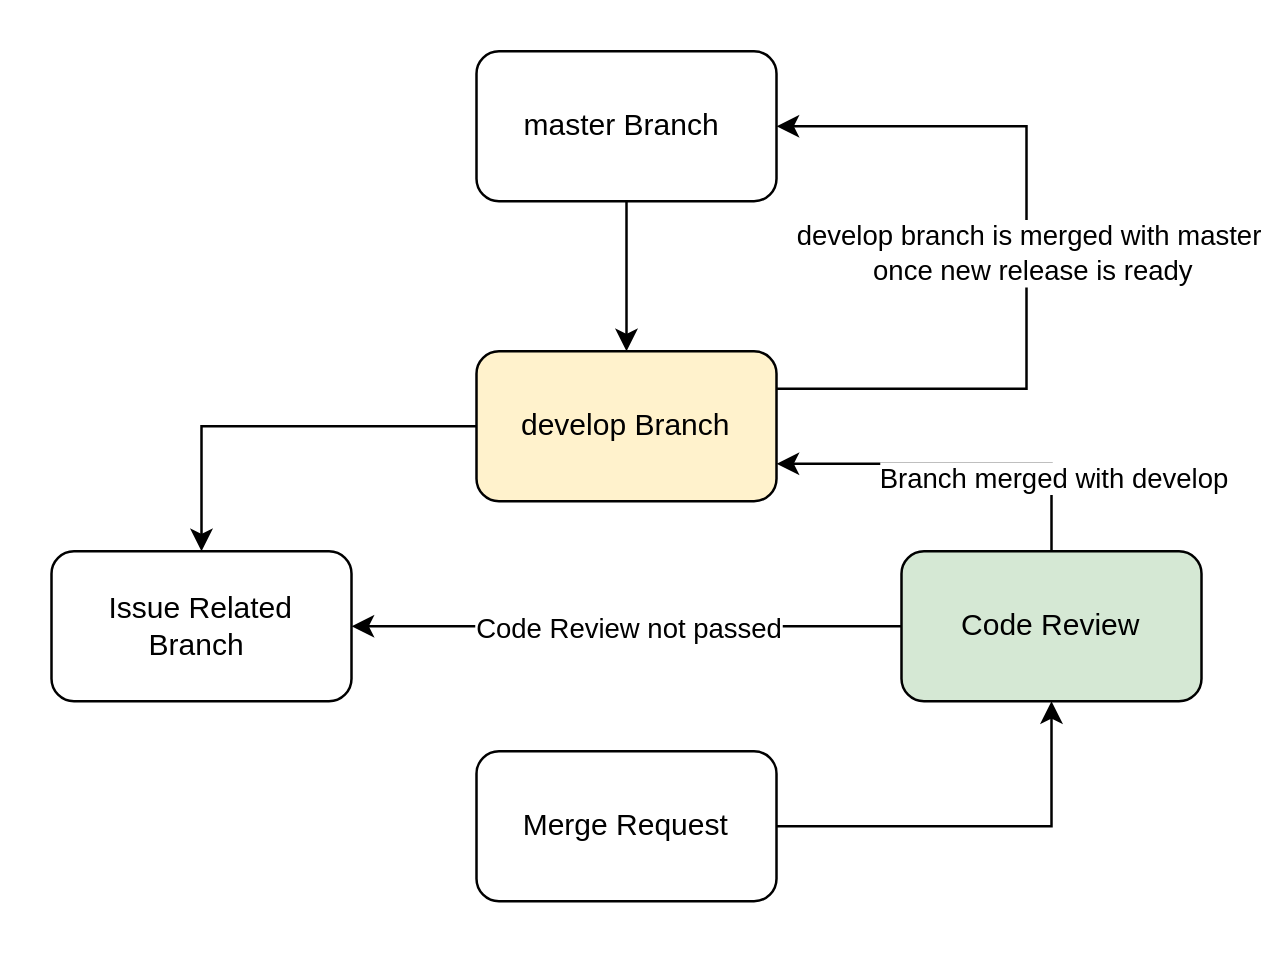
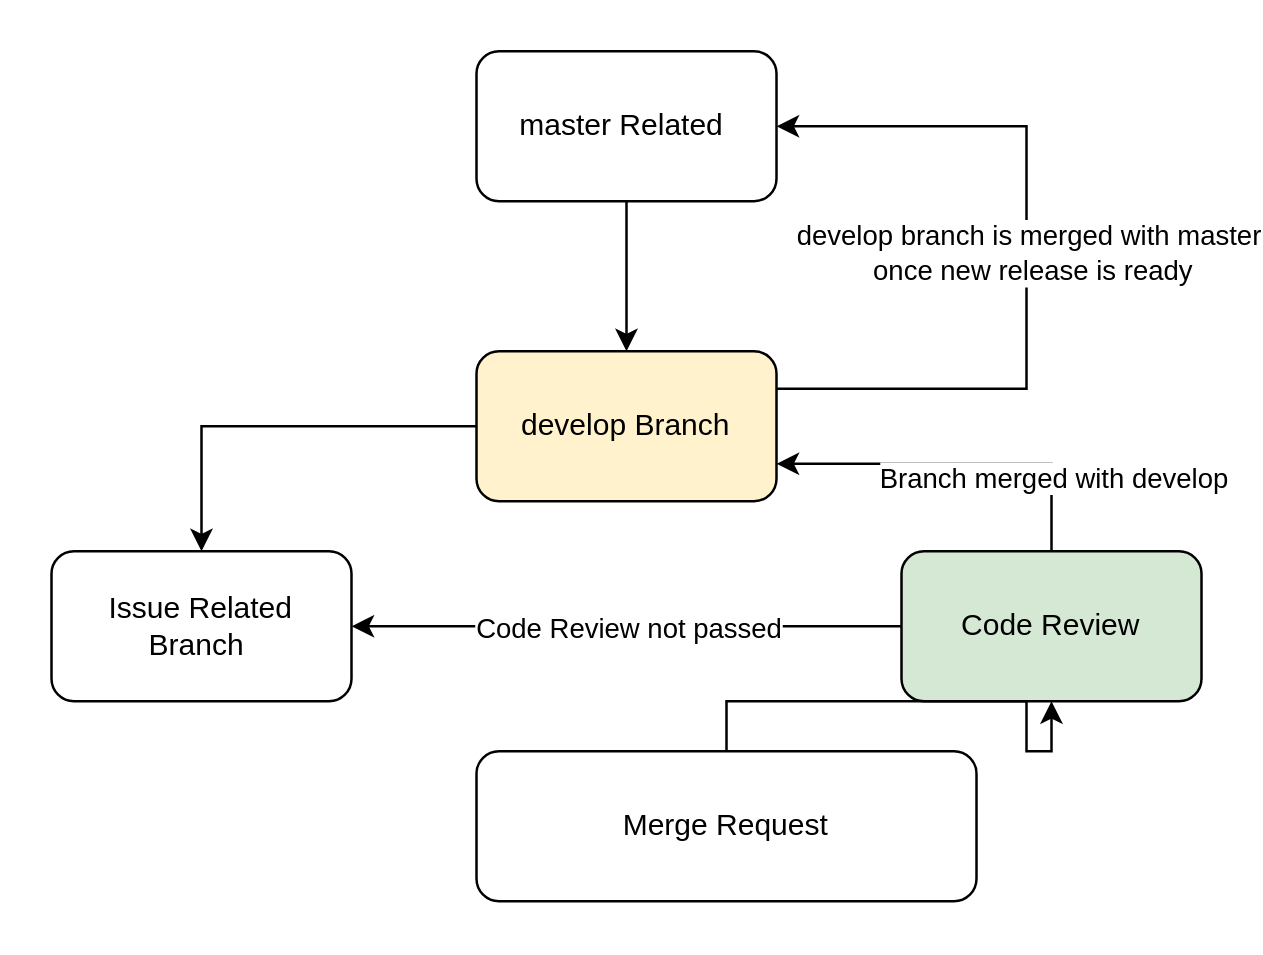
node "master Branch": label "master Branch" -> "master Related"
node "Merge Request": size 300x150 -> 500x150
